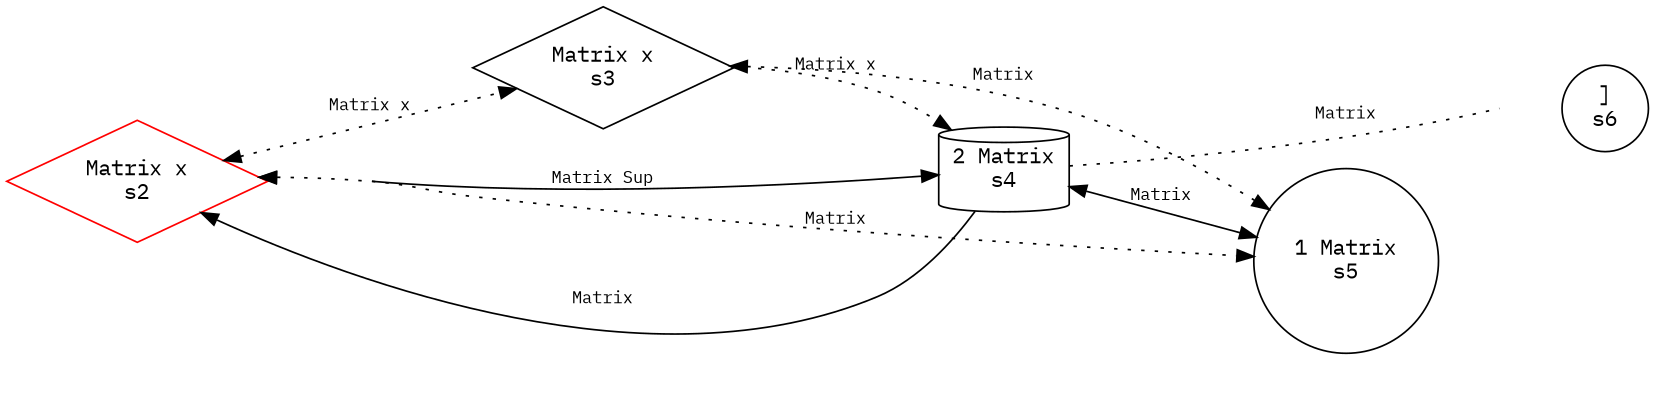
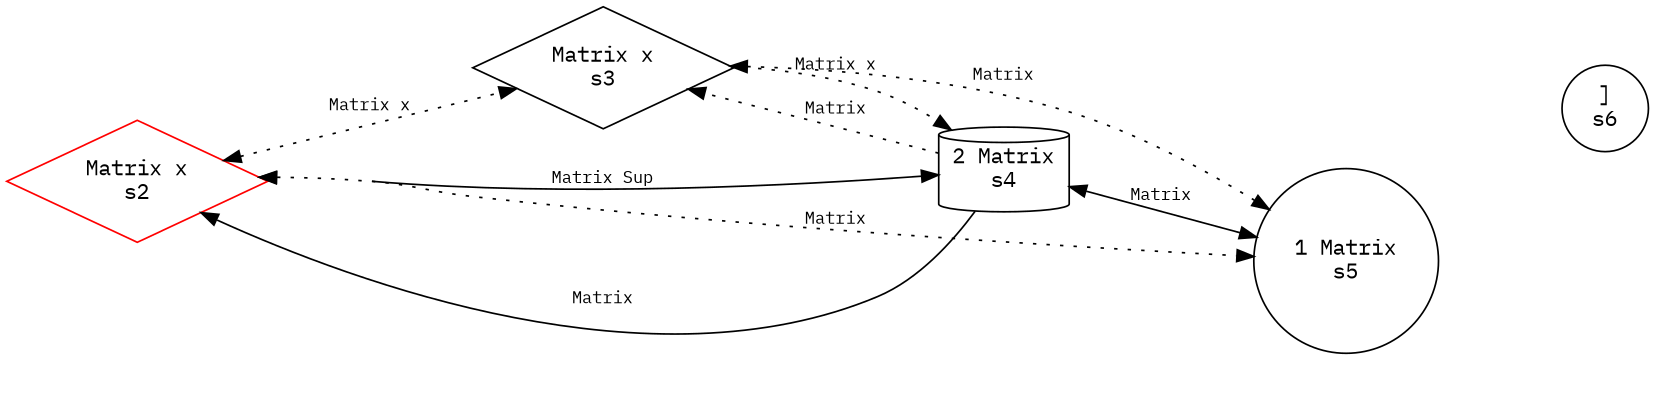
edge "2 Matrix s4" -> "] s6": now "2 Matrix s4" -> "Matrix x s3"
